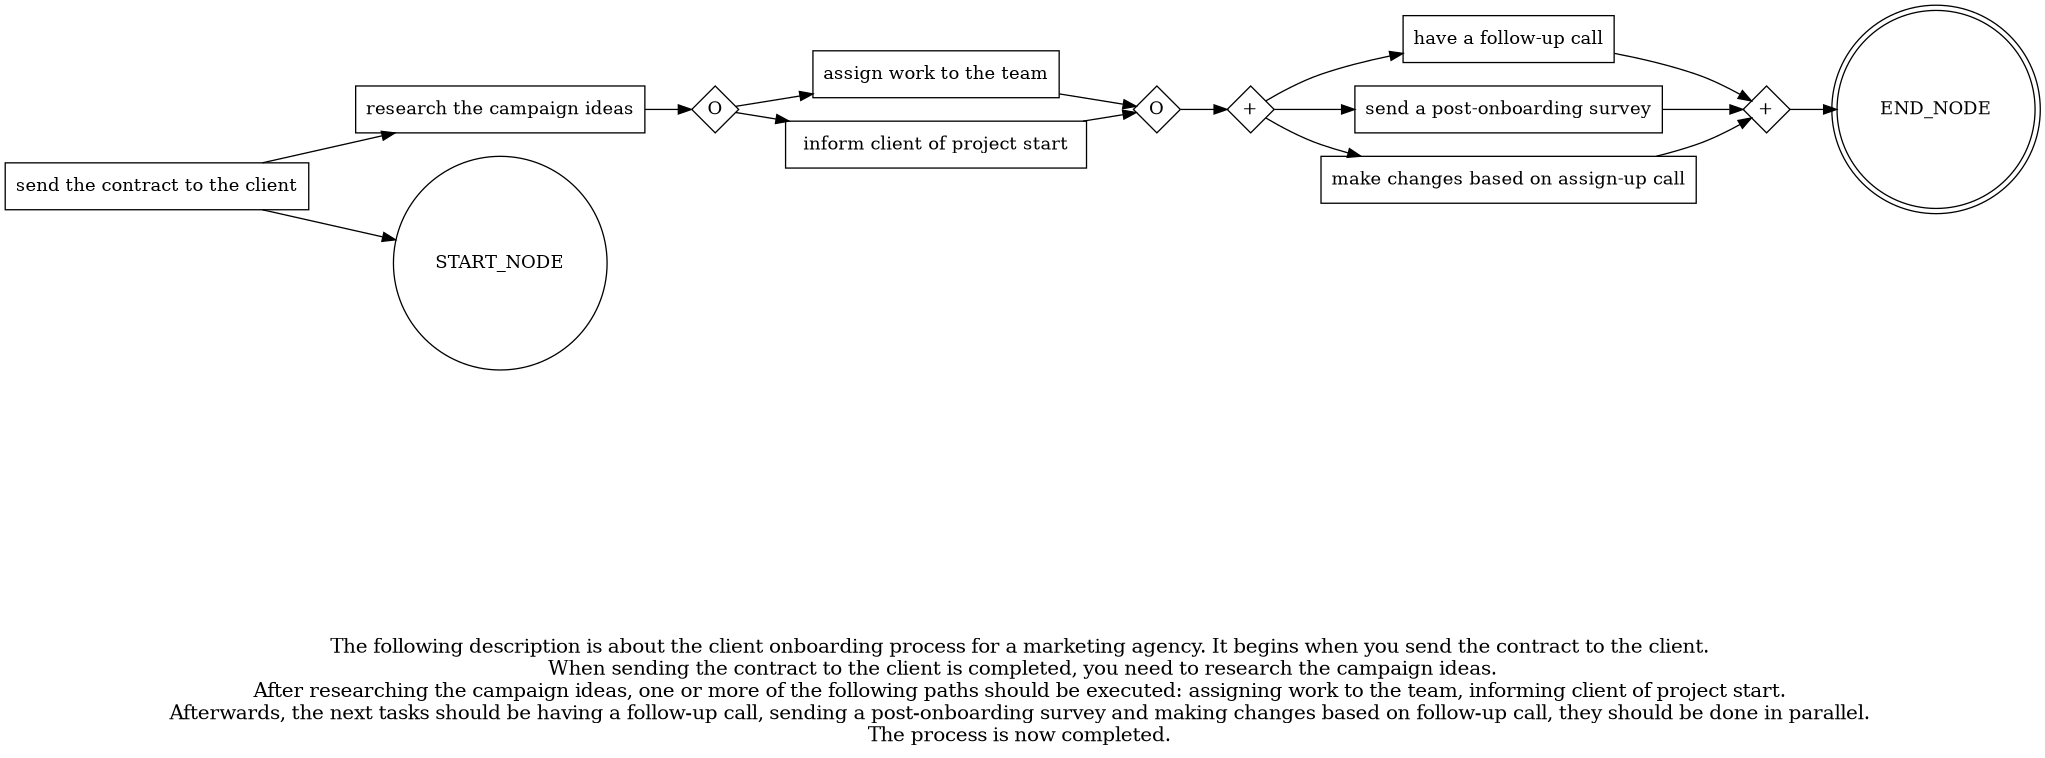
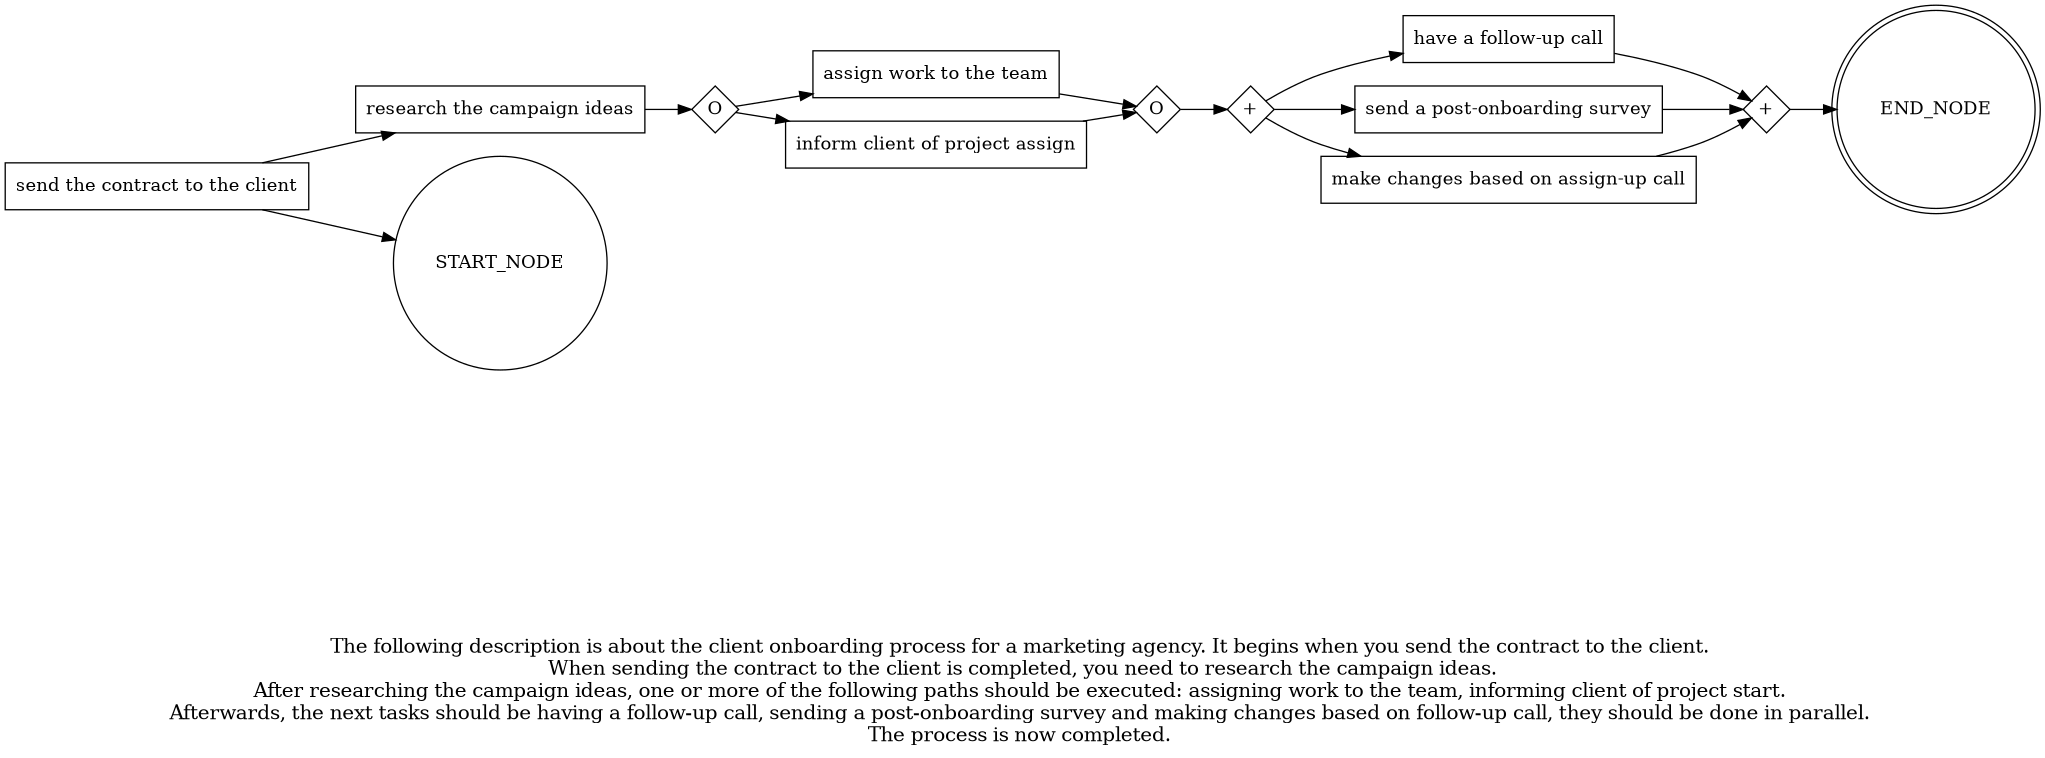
node "inform client of project start": label "inform client of project start" -> "inform client of project assign"
